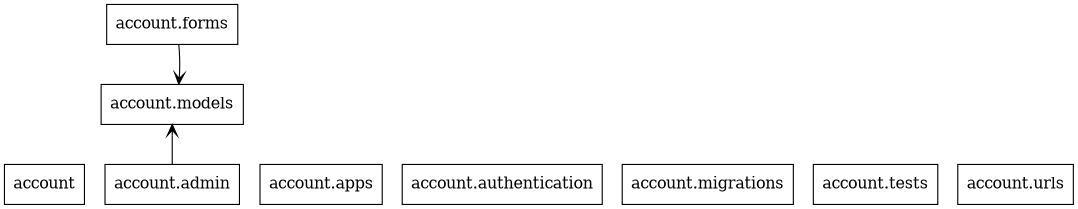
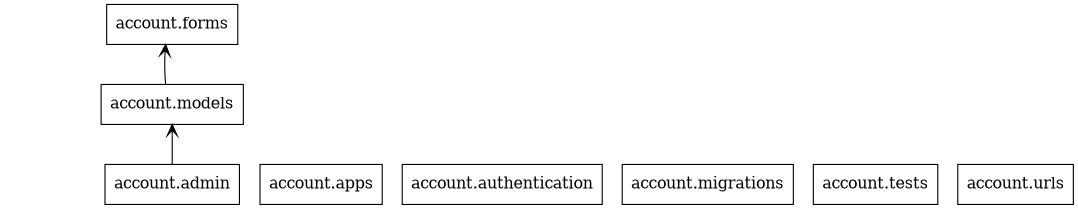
edge "account.forms" -> "account.models": reversed
node "account": removed
